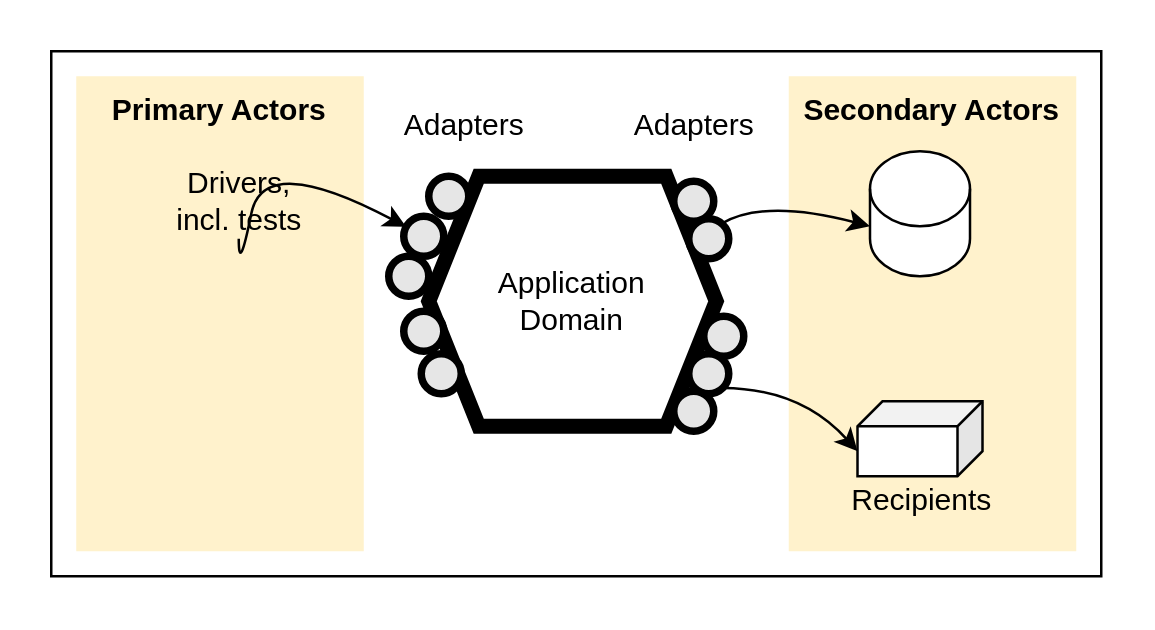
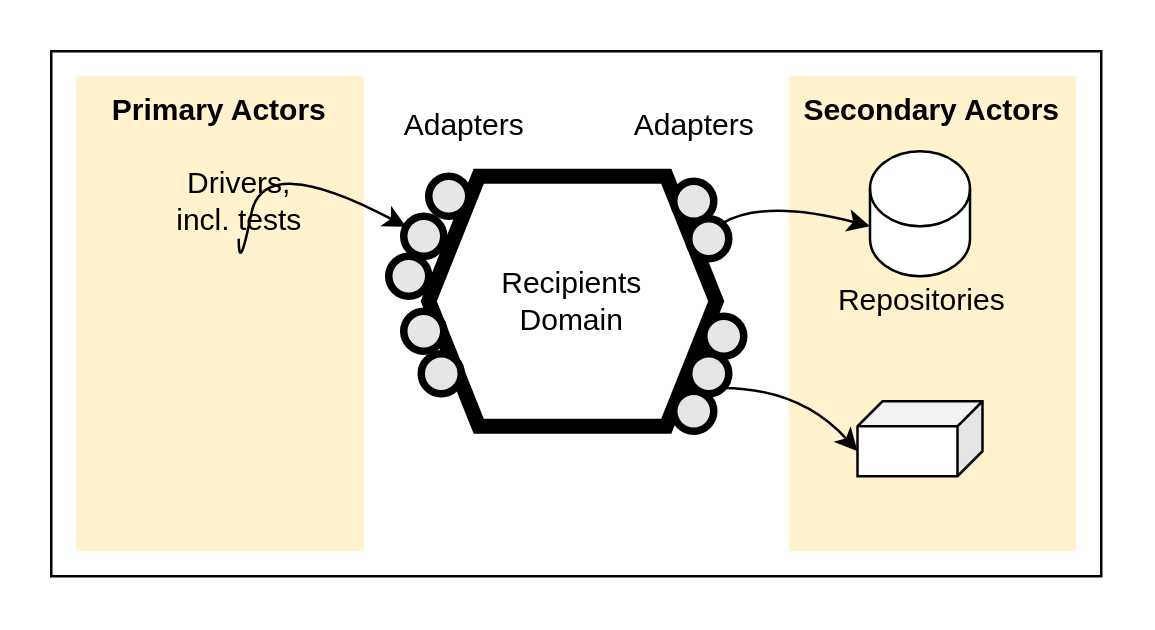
node "Application Domain": label "Application Domain" -> "Recipients Domain"
node "Repositories": added
node "Recipients": removed
